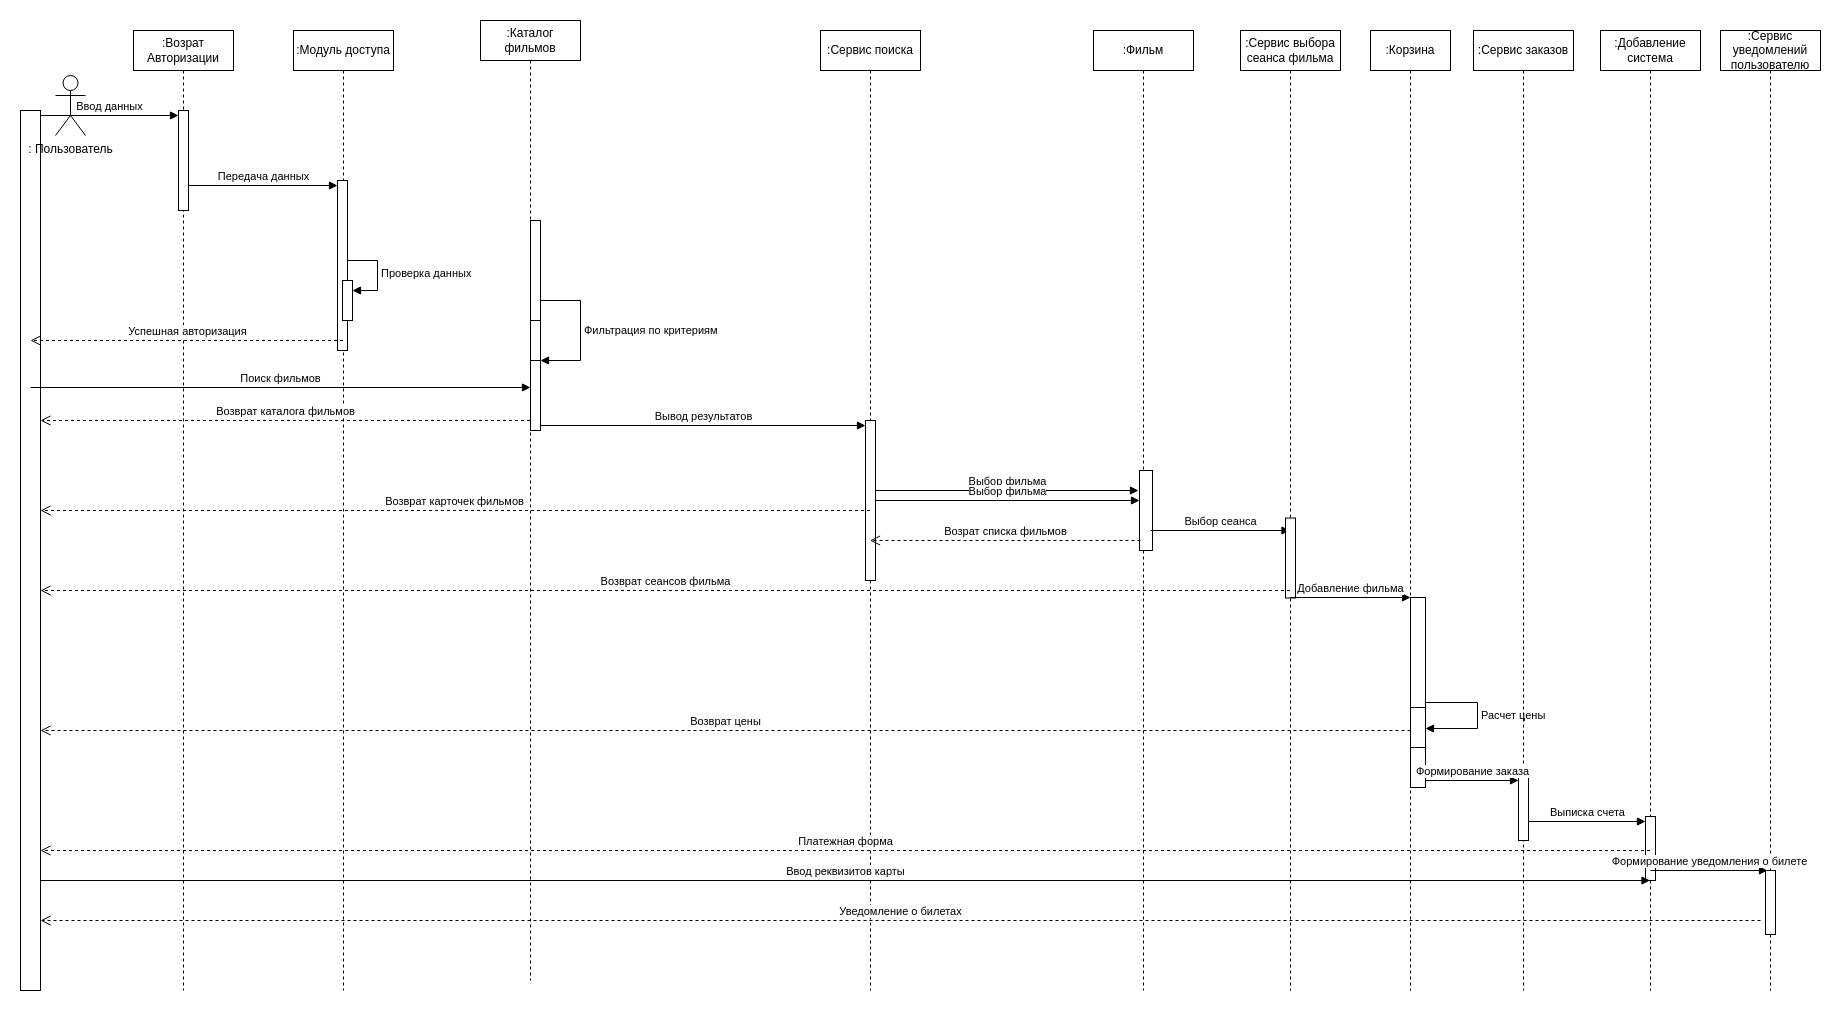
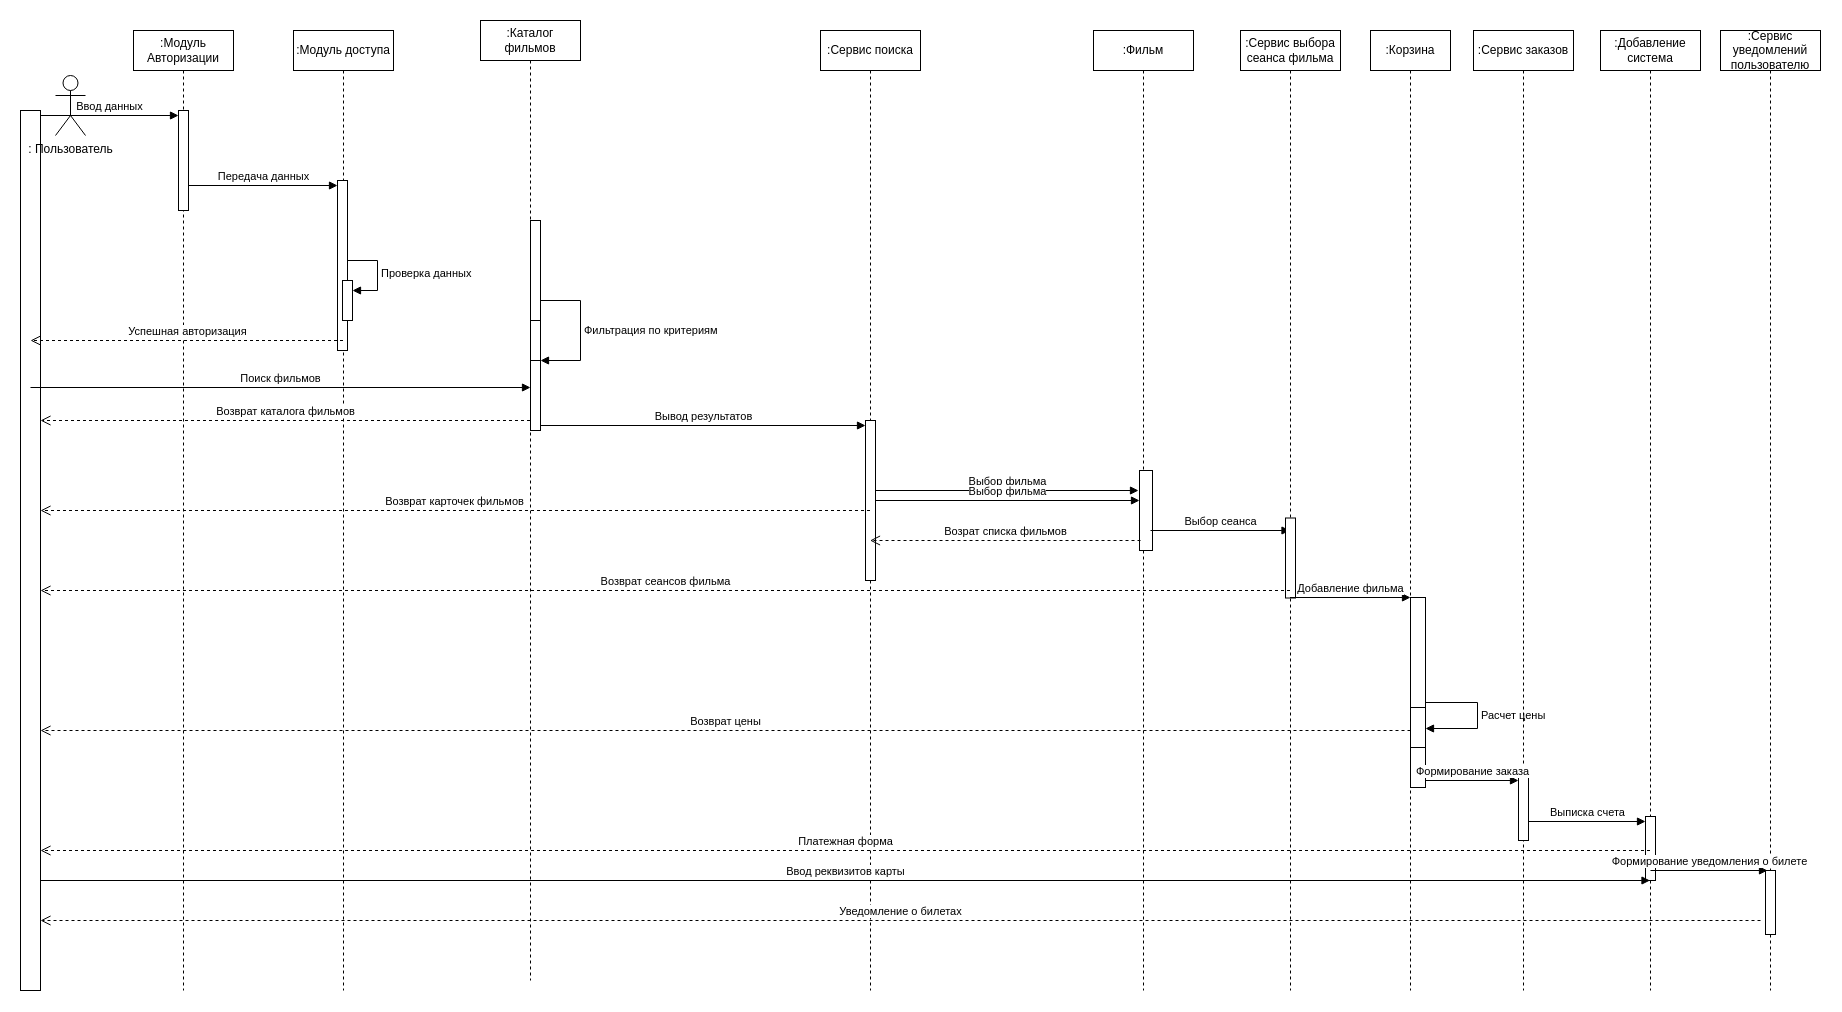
node ":Возрат Авторизации": label ":Возрат Авторизации" -> ":Модуль Авторизации"
